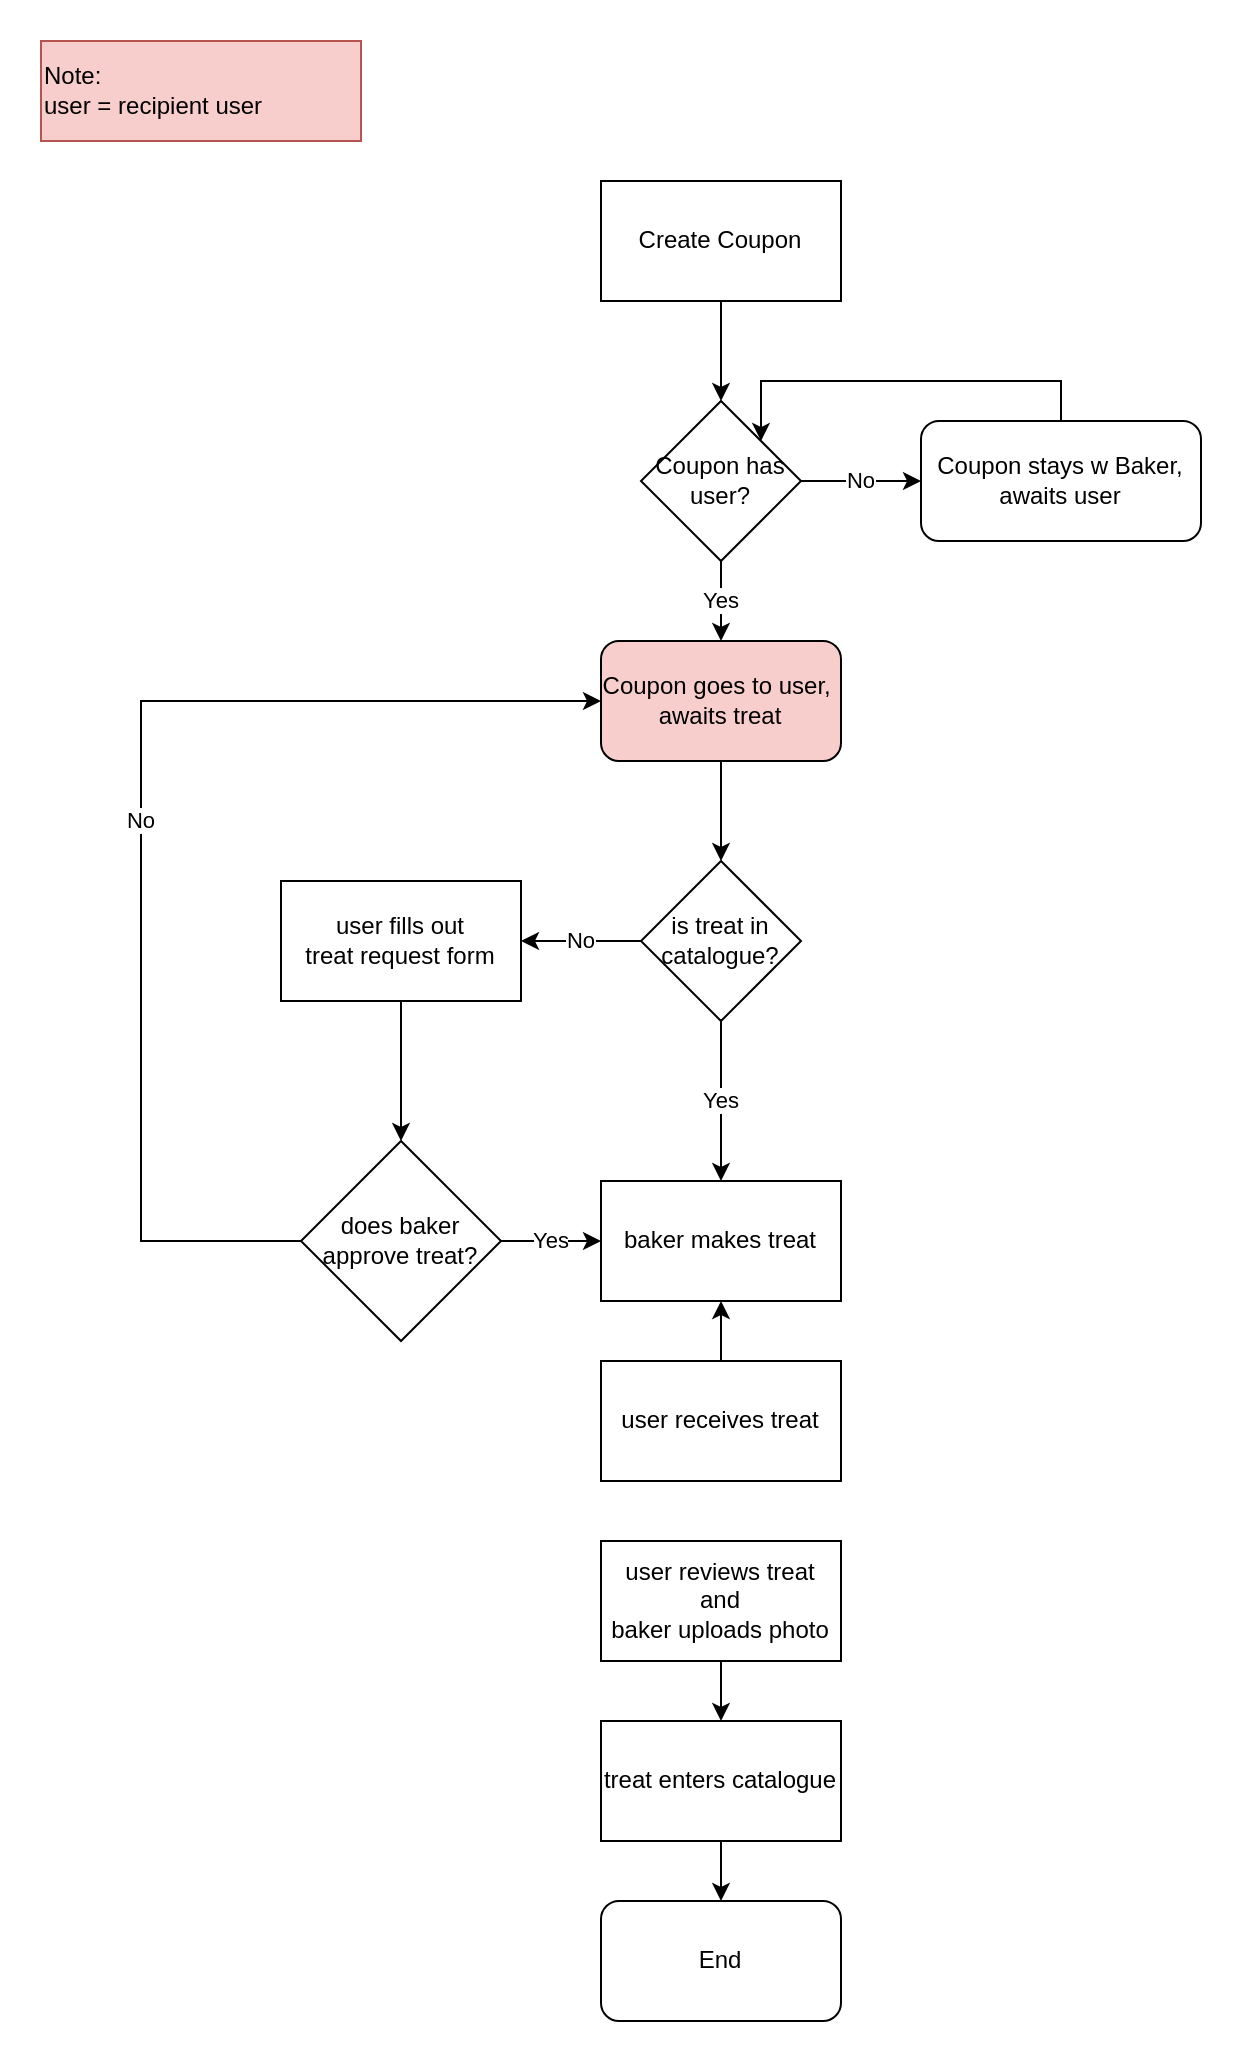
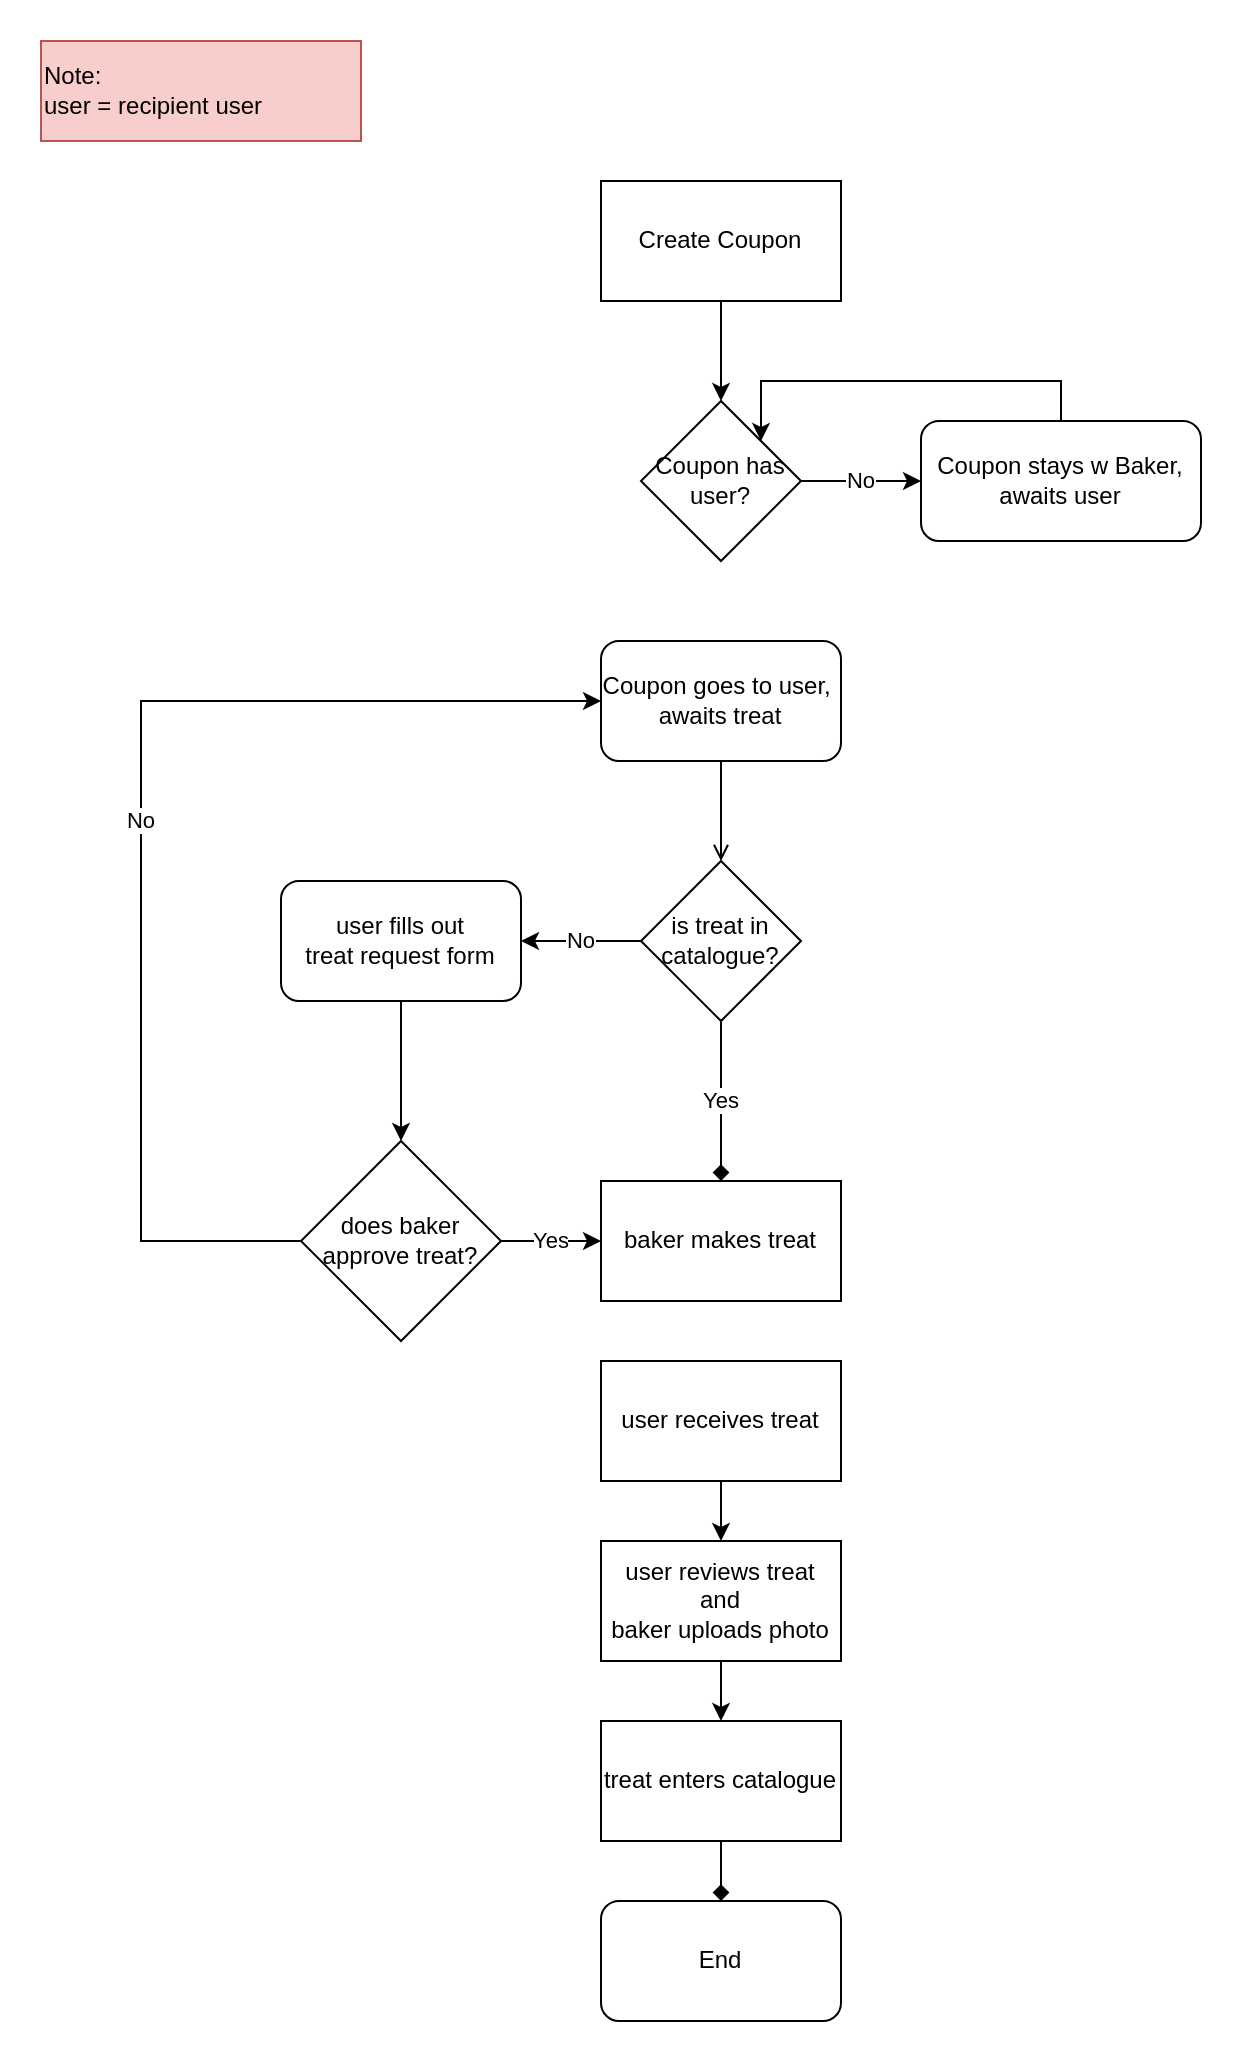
edge "Coupon has user?" -> "Coupon goes to user, awaits treat": removed, label "Yes"
node "Coupon goes to user, awaits treat": fillcolor #f8cecc -> #ffffff
edge "Coupon goes to user, awaits treat" -> "is treat in catalogue?": arrowhead classic -> open
node "user fills out treat request form": shape rectangle -> rounded rectangle
edge "is treat in catalogue?" -> "baker makes treat": arrowhead classic -> diamond
edge "user receives treat" -> "baker makes treat": now "user receives treat" -> "user reviews treat and baker uploads photo"
edge "treat enters catalogue" -> "End": arrowhead classic -> diamond
